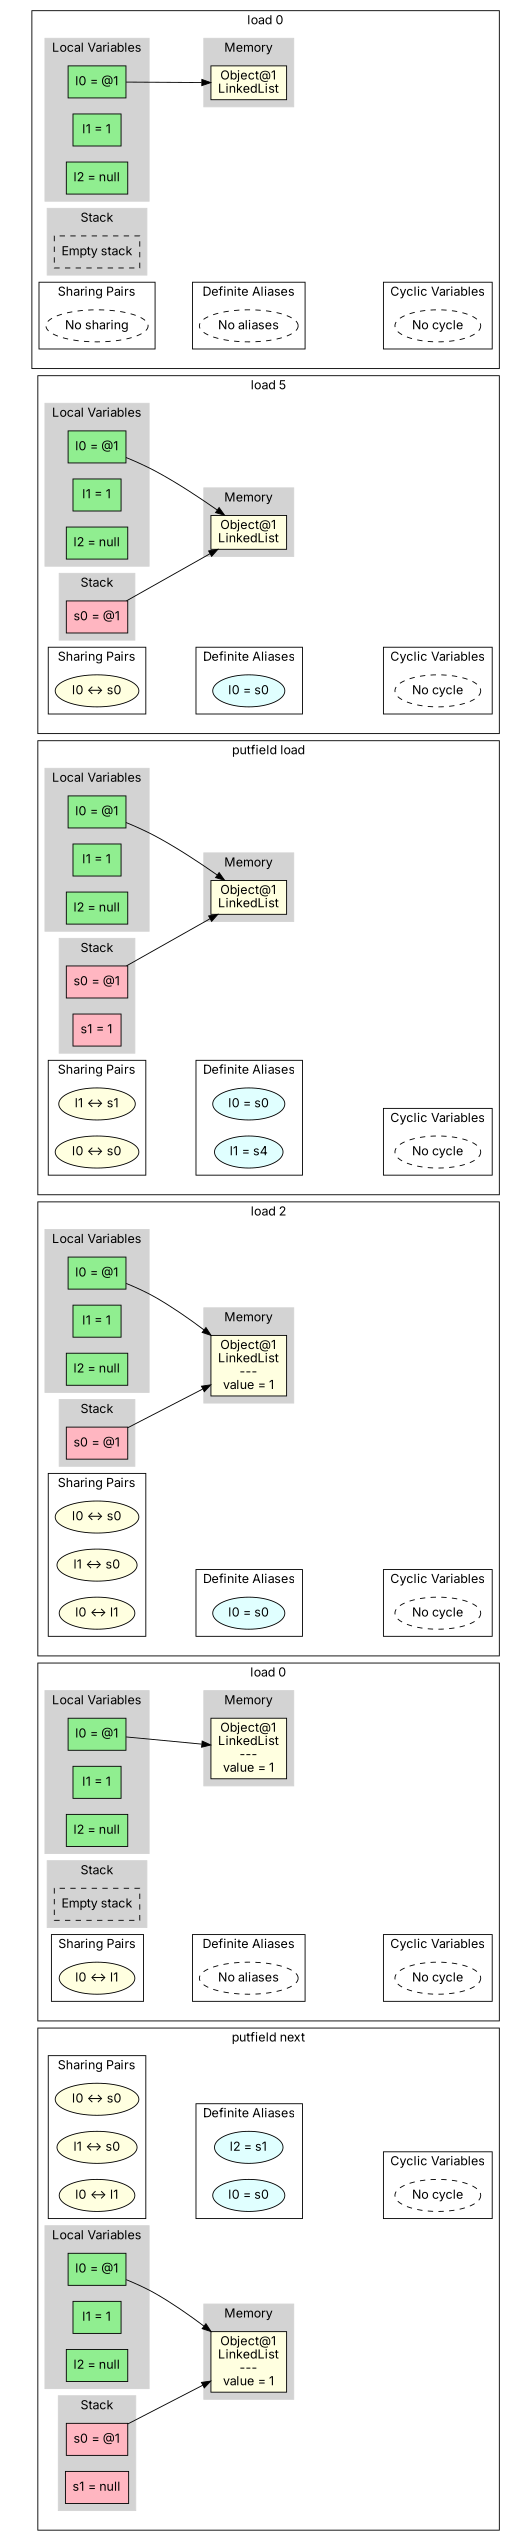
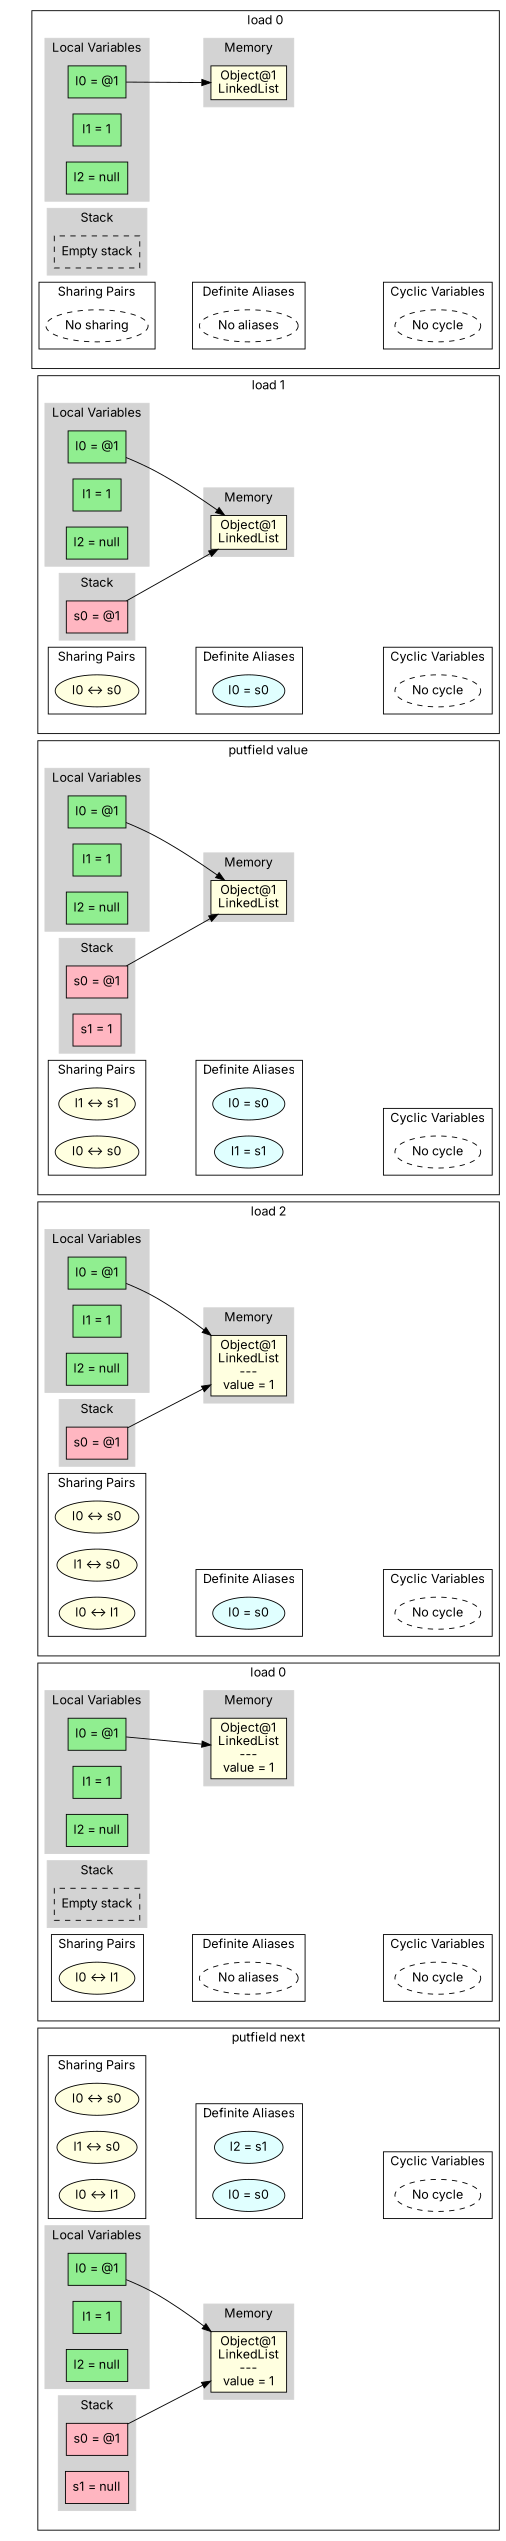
cluster "load 5": label "load 5" -> "load 1"
cluster "putfield load": label "putfield load" -> "putfield value"
node "l1 = s4": label "l1 = s4" -> "l1 = s1"
